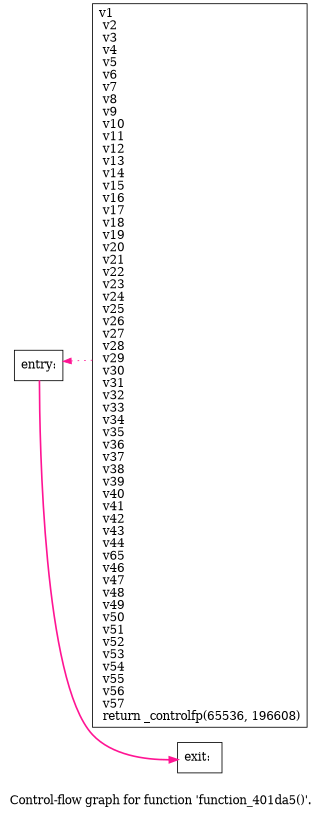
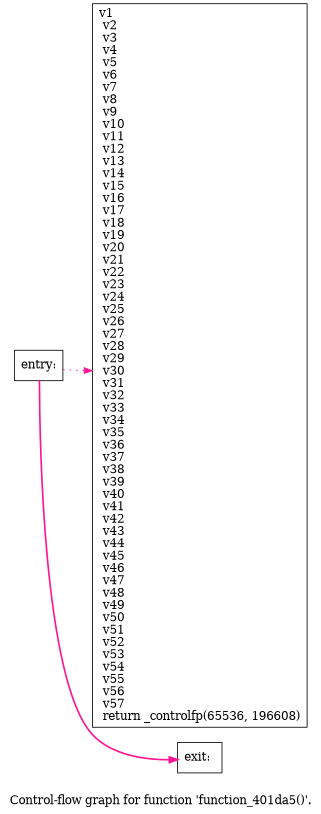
edge "v1" -> "entry:": reversed
node "v1": text "v65" -> "v45"
